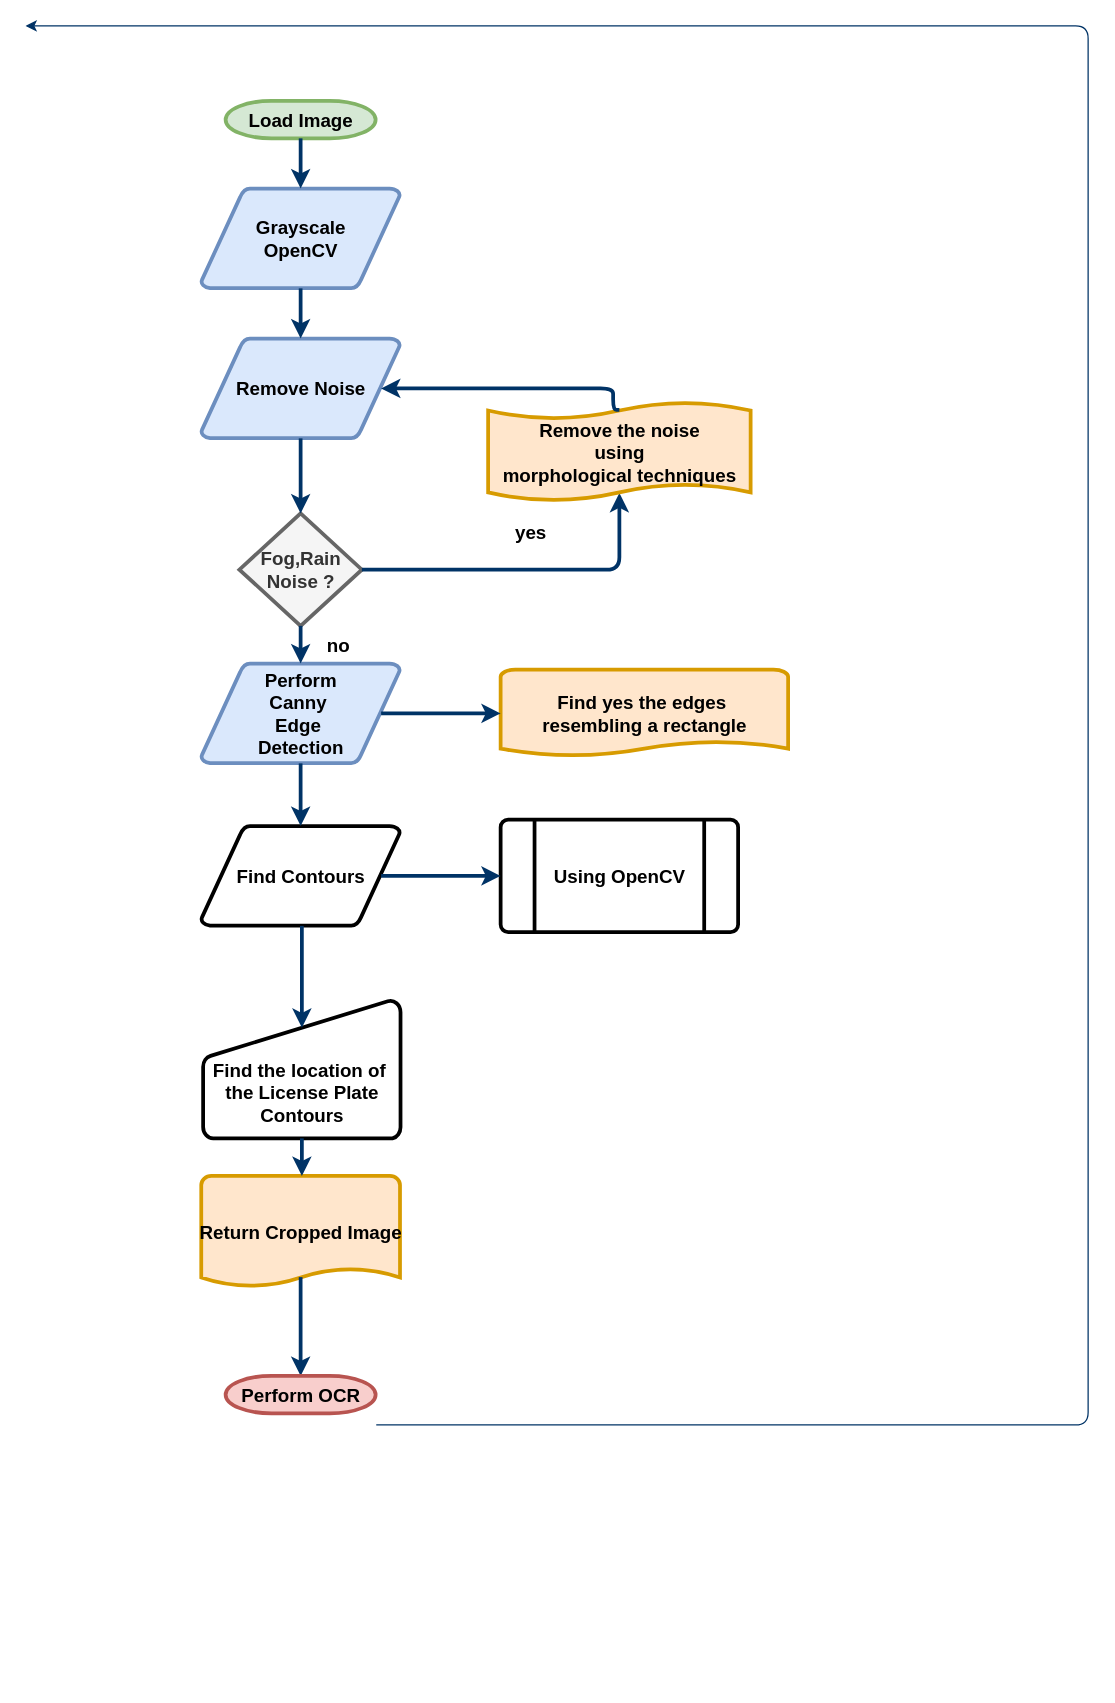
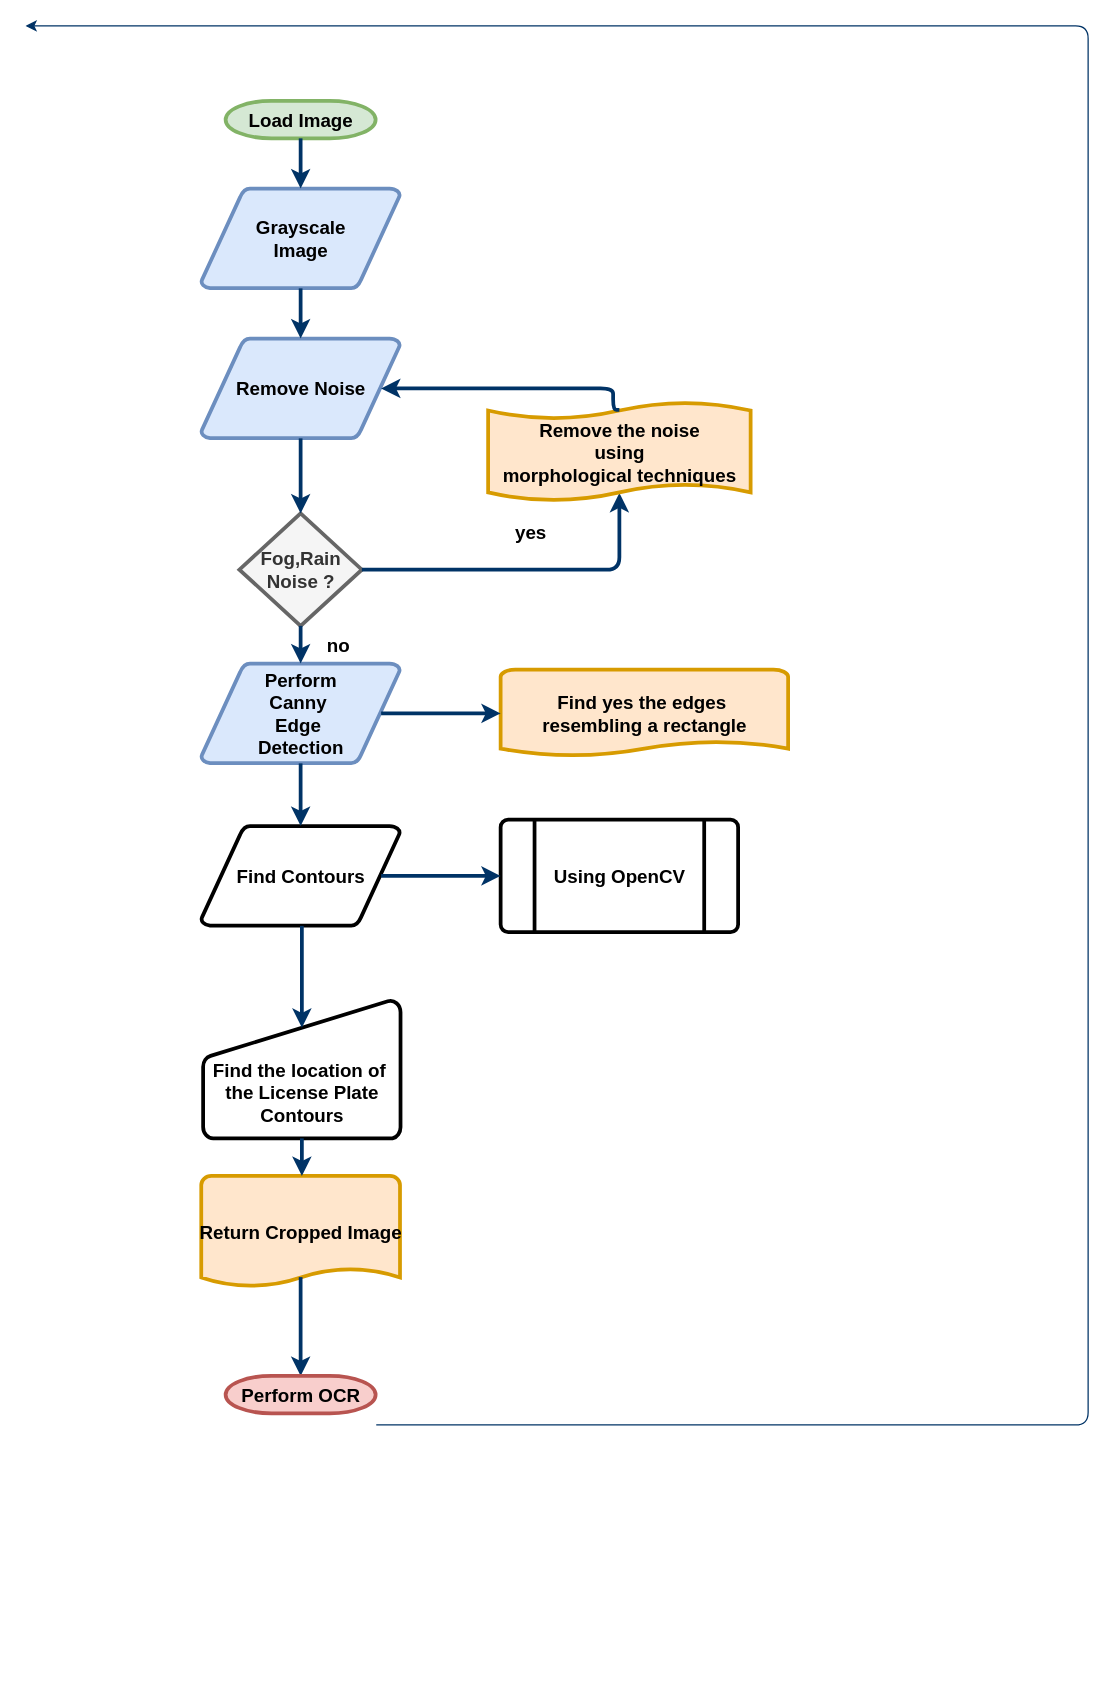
node "GrayscaleOpenCV": label "GrayscaleOpenCV" -> "GrayscaleImage"
